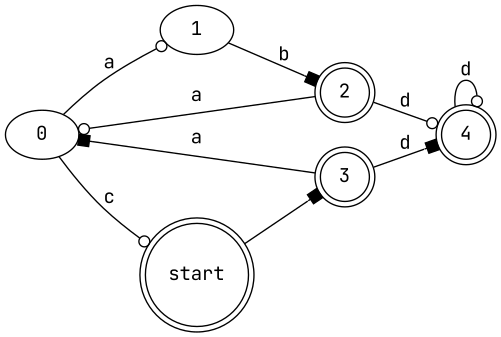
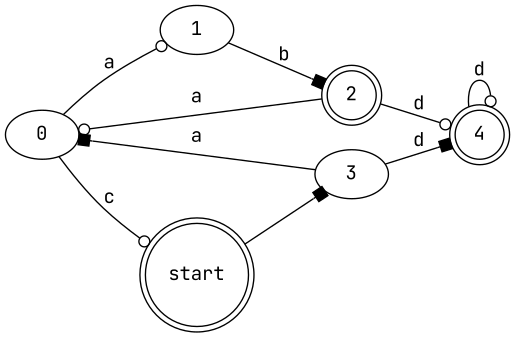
node "3": shape doublecircle -> ellipse
